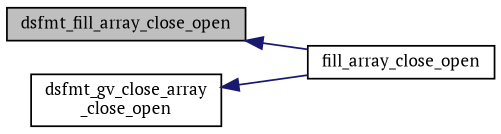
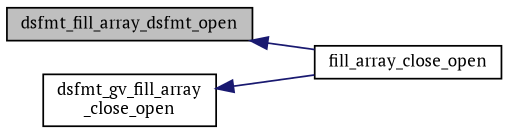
node "dsfmt_fill_array_close_open": label "dsfmt_fill_array_close_open" -> "dsfmt_fill_array_dsfmt_open"
node "dsfmt_gv_close_array _close_open": label "dsfmt_gv_close_array _close_open" -> "dsfmt_gv_fill_array _close_open"
